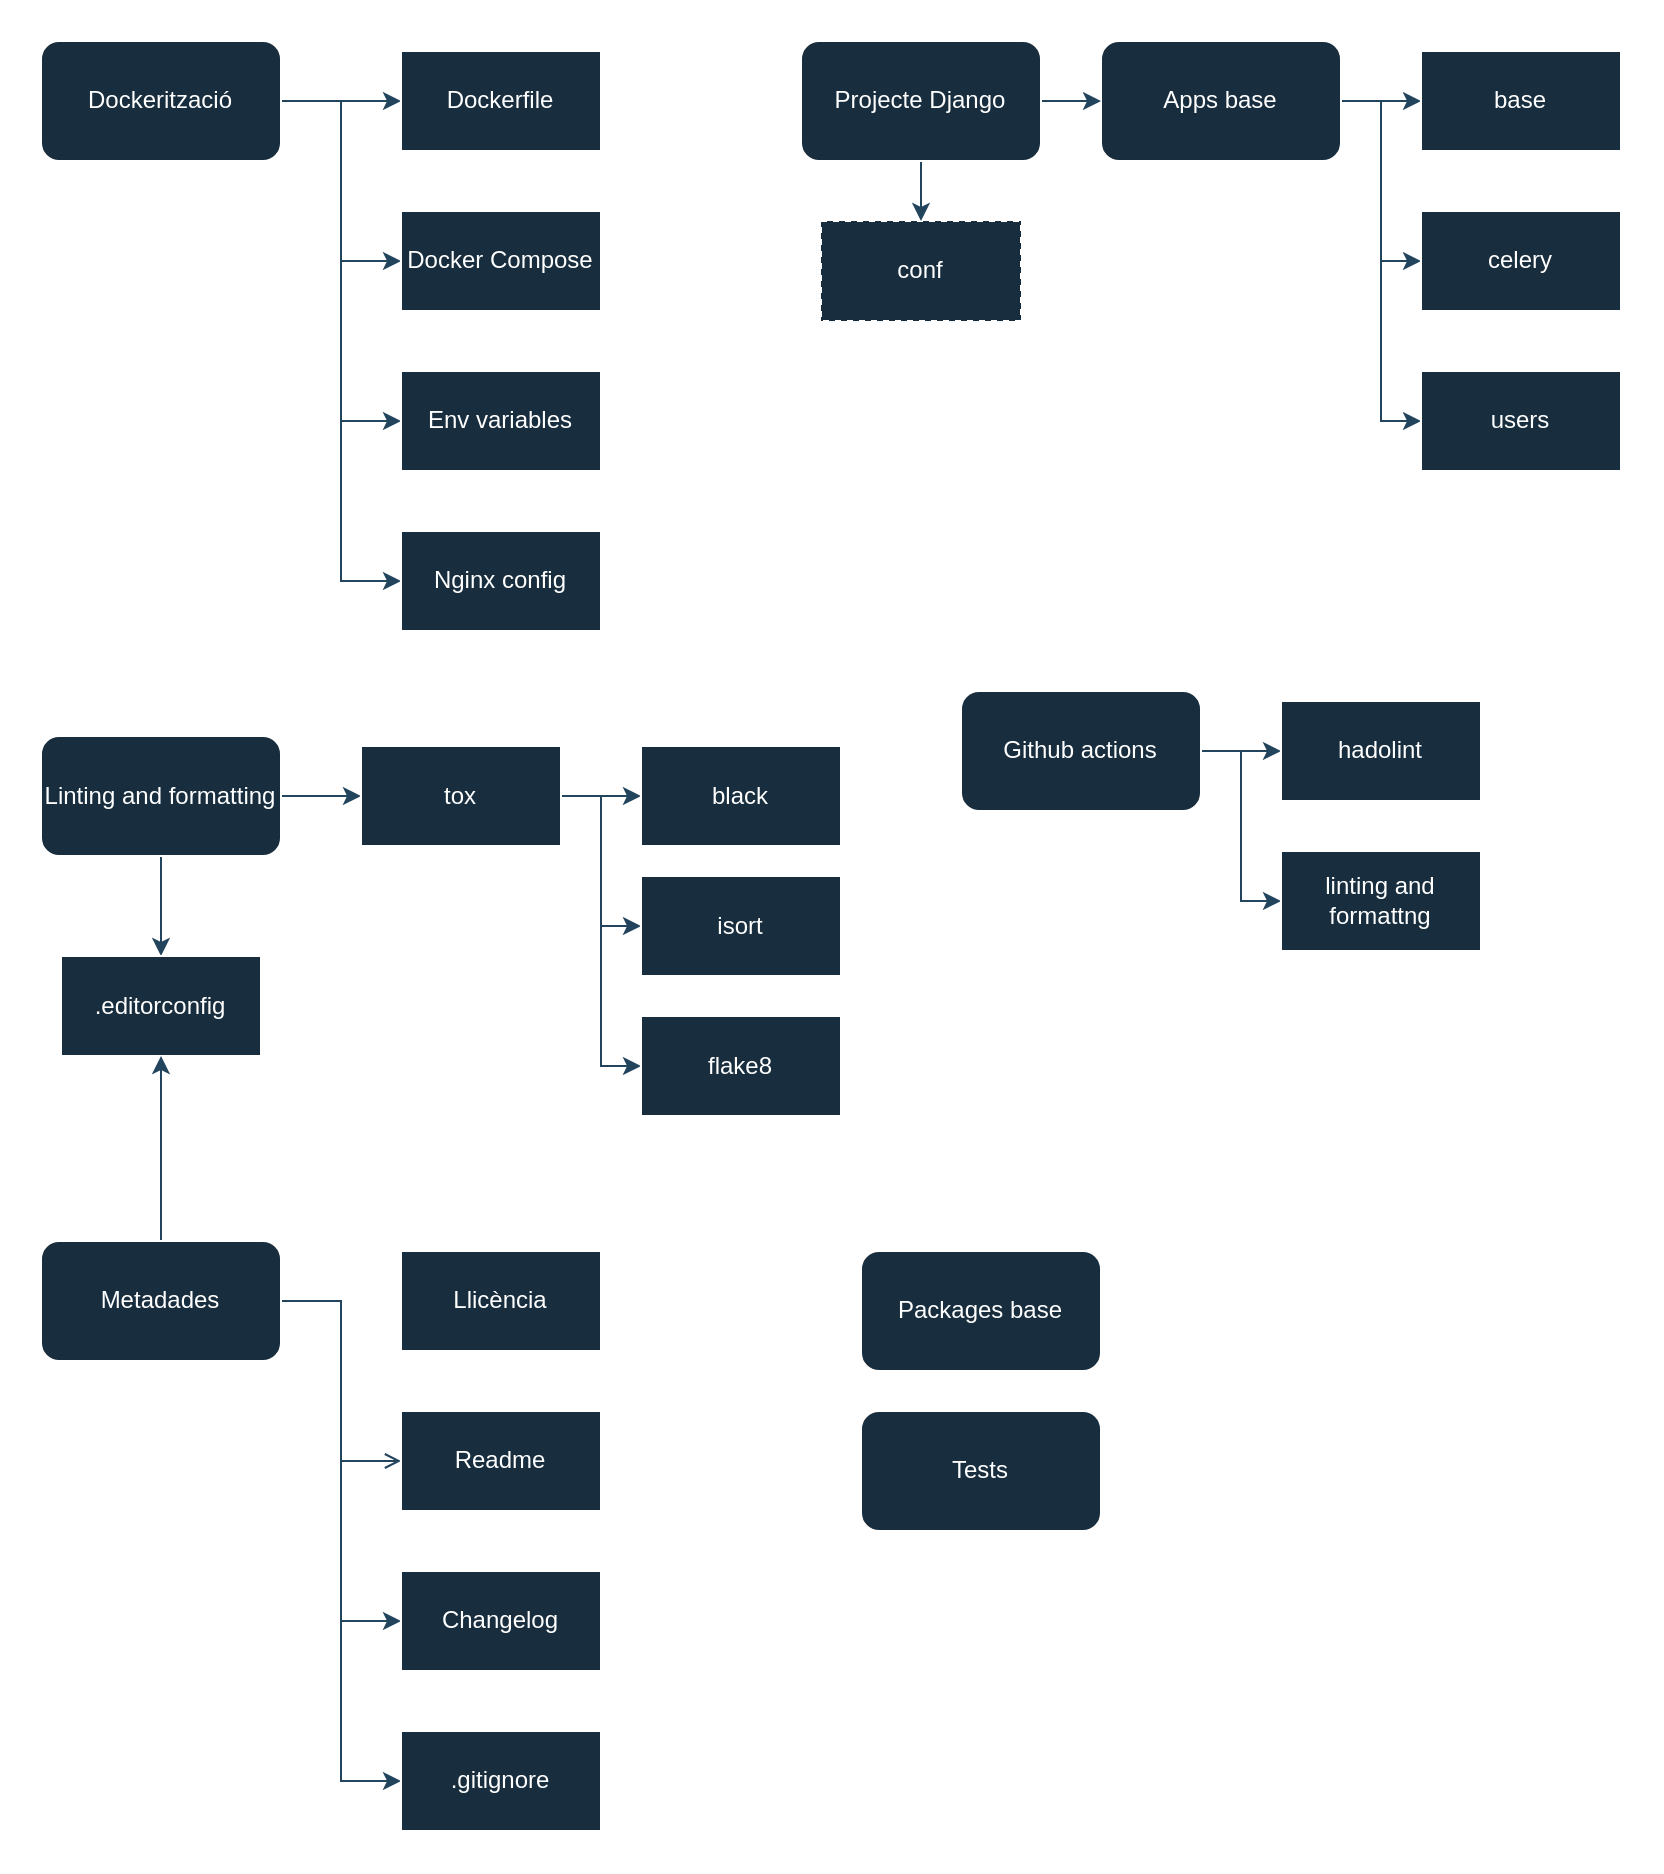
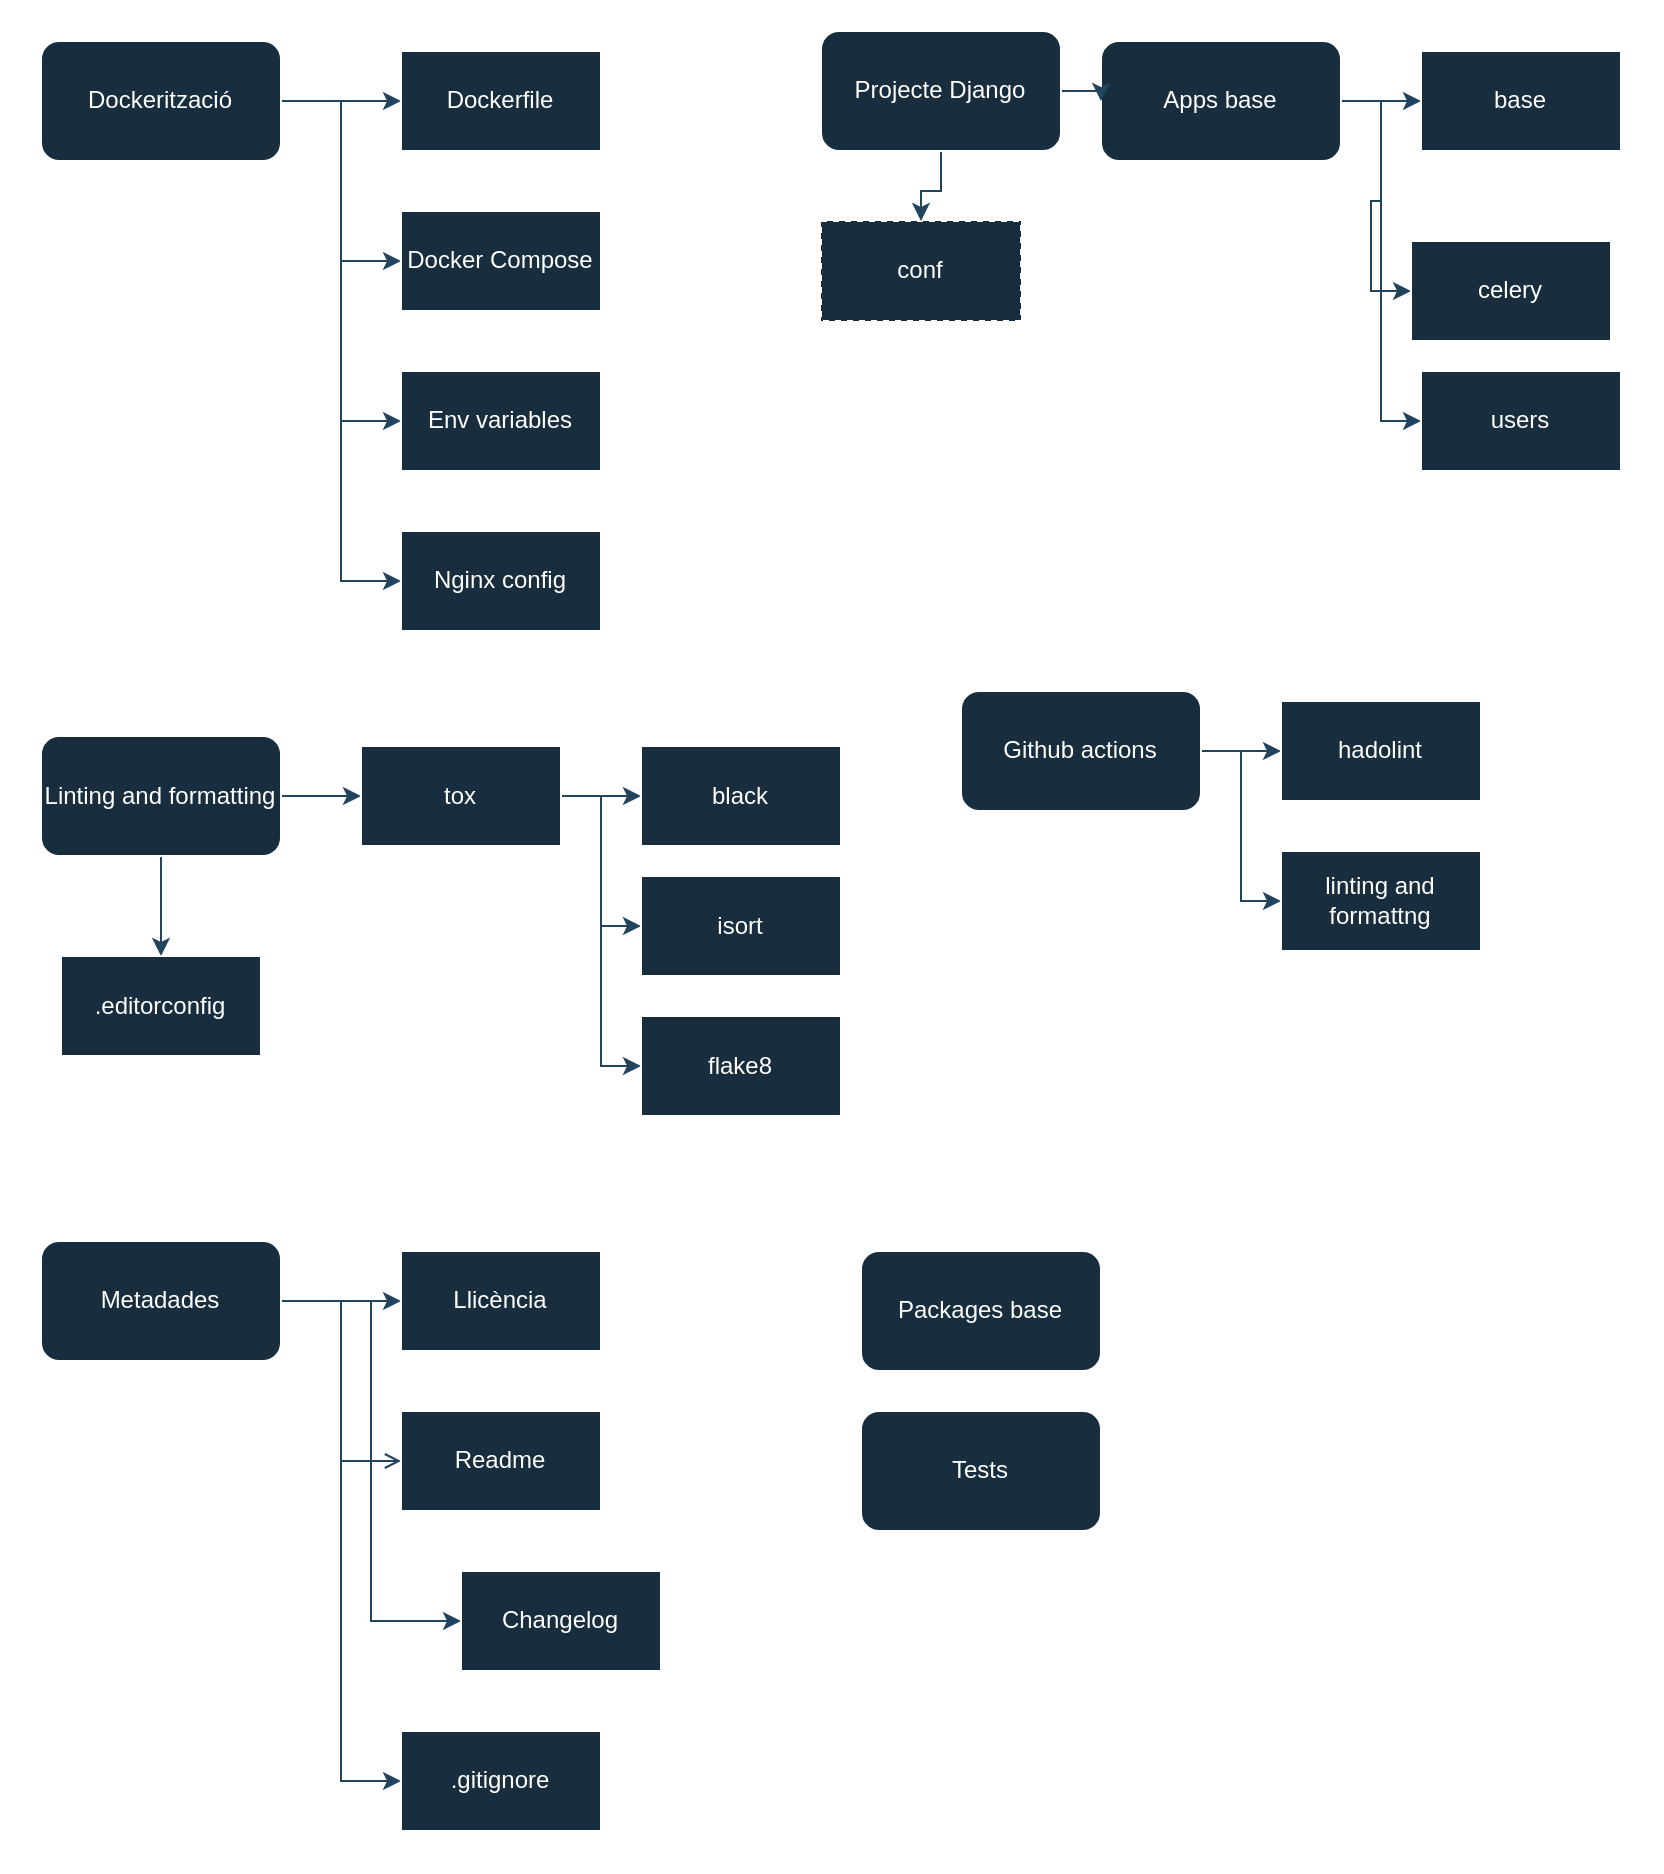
node "Projecte Django": moved (921, 101) -> (941, 91)
node "celery": moved (1521, 261) -> (1511, 291)
edge "Metadades" -> ".editorconfig": now "Metadades" -> "Llicència"
node "Changelog": moved (501, 1621) -> (561, 1621)
